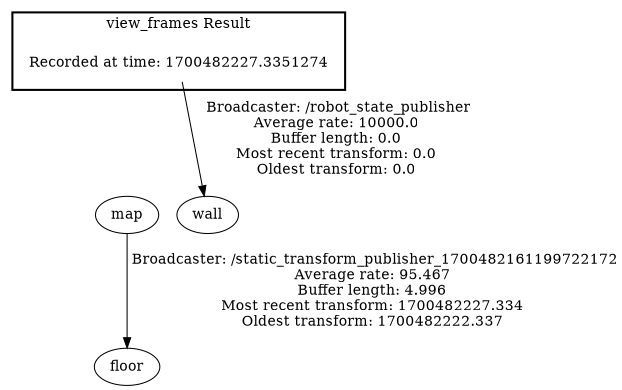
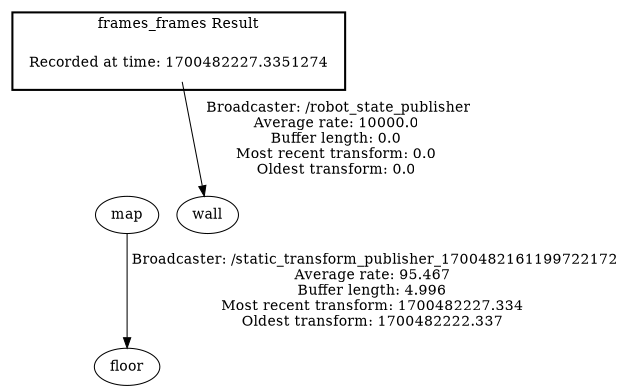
cluster "view_frames Result": label "view_frames Result" -> "frames_frames Result"
